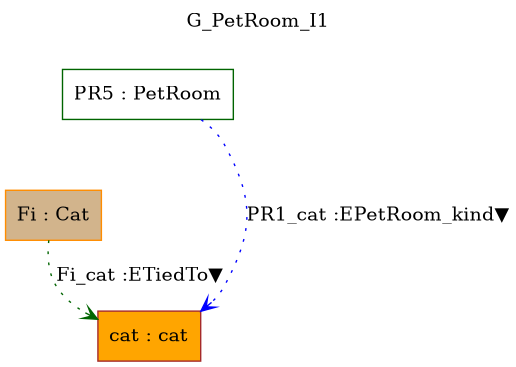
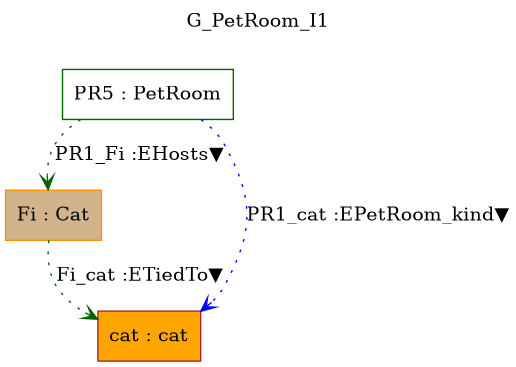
edge "PR5 : PetRoom" -> "Fi : Cat": added, label "PR1_Fi :EHosts▼"
